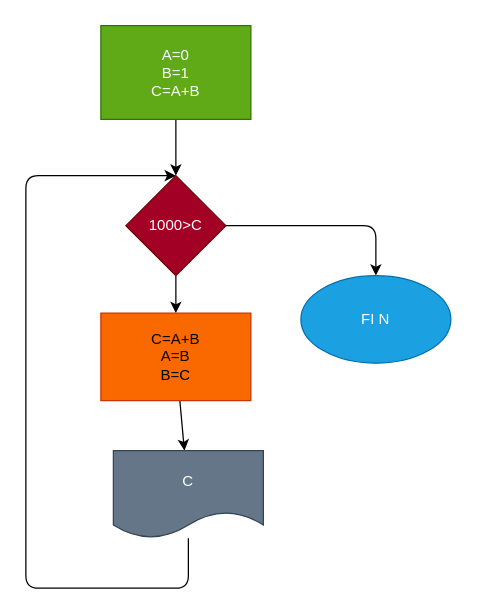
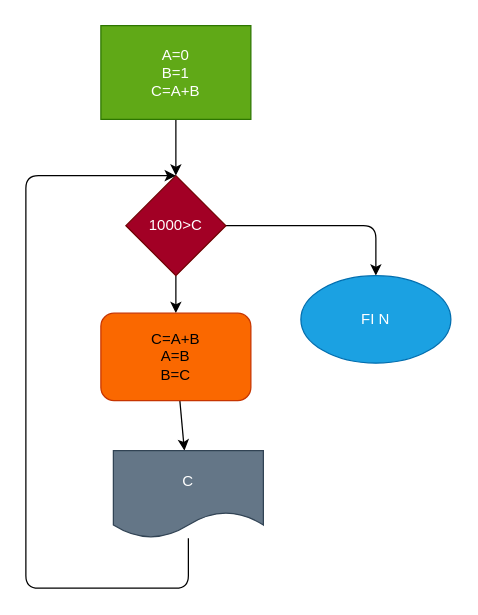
node "C=A+B A=B B=C": shape rectangle -> rounded rectangle
